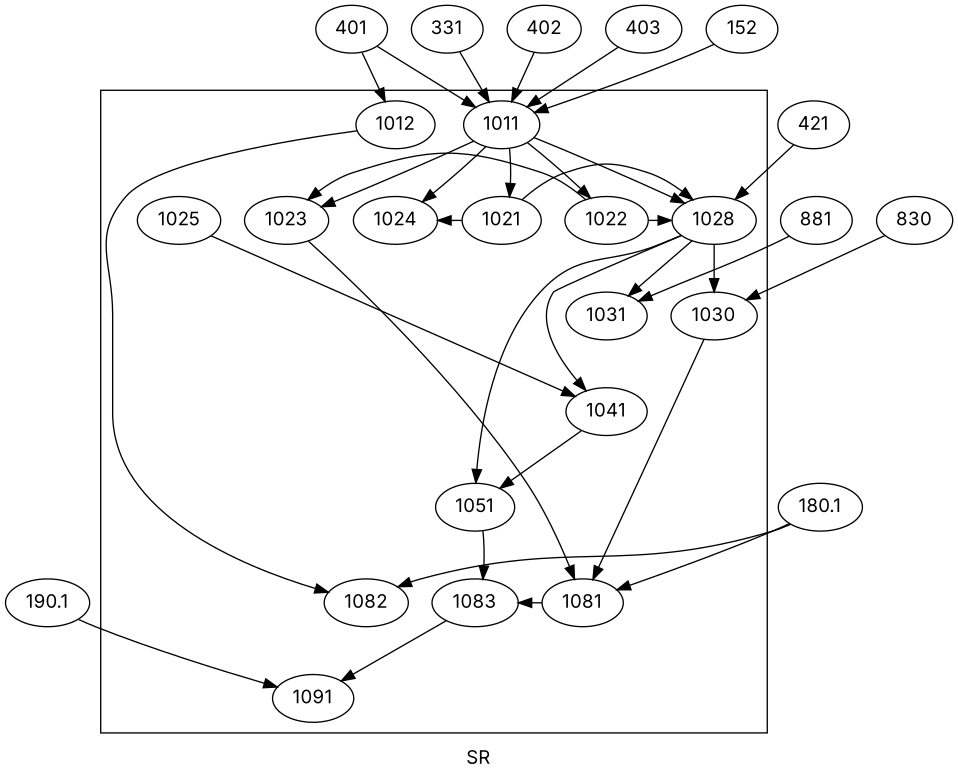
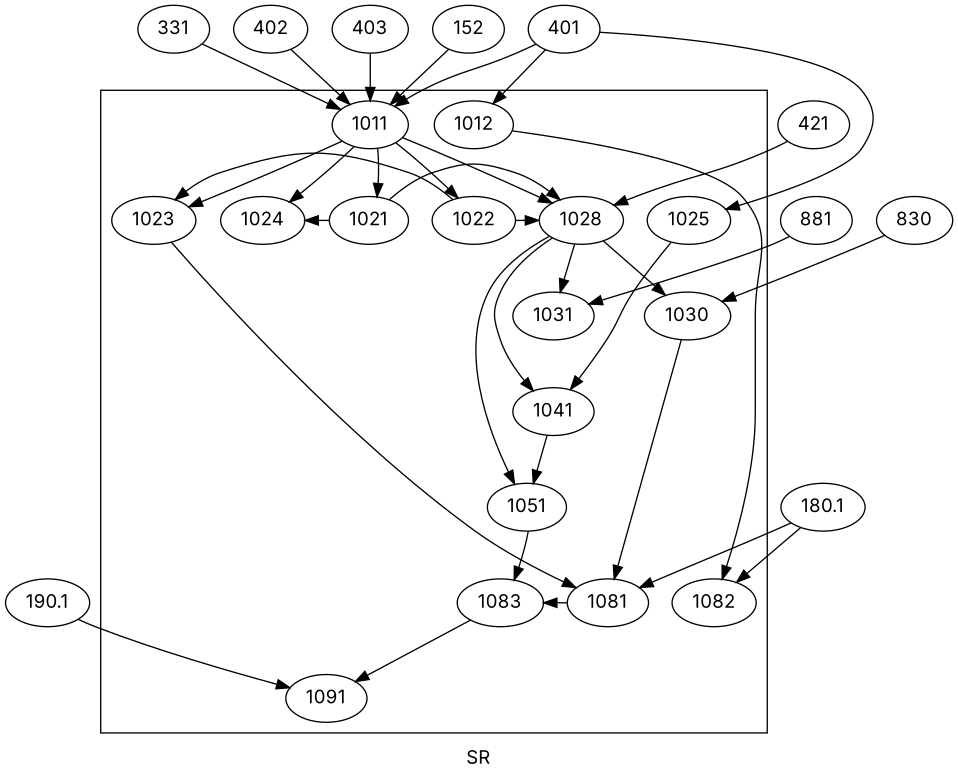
edge "401" -> "1025": added
